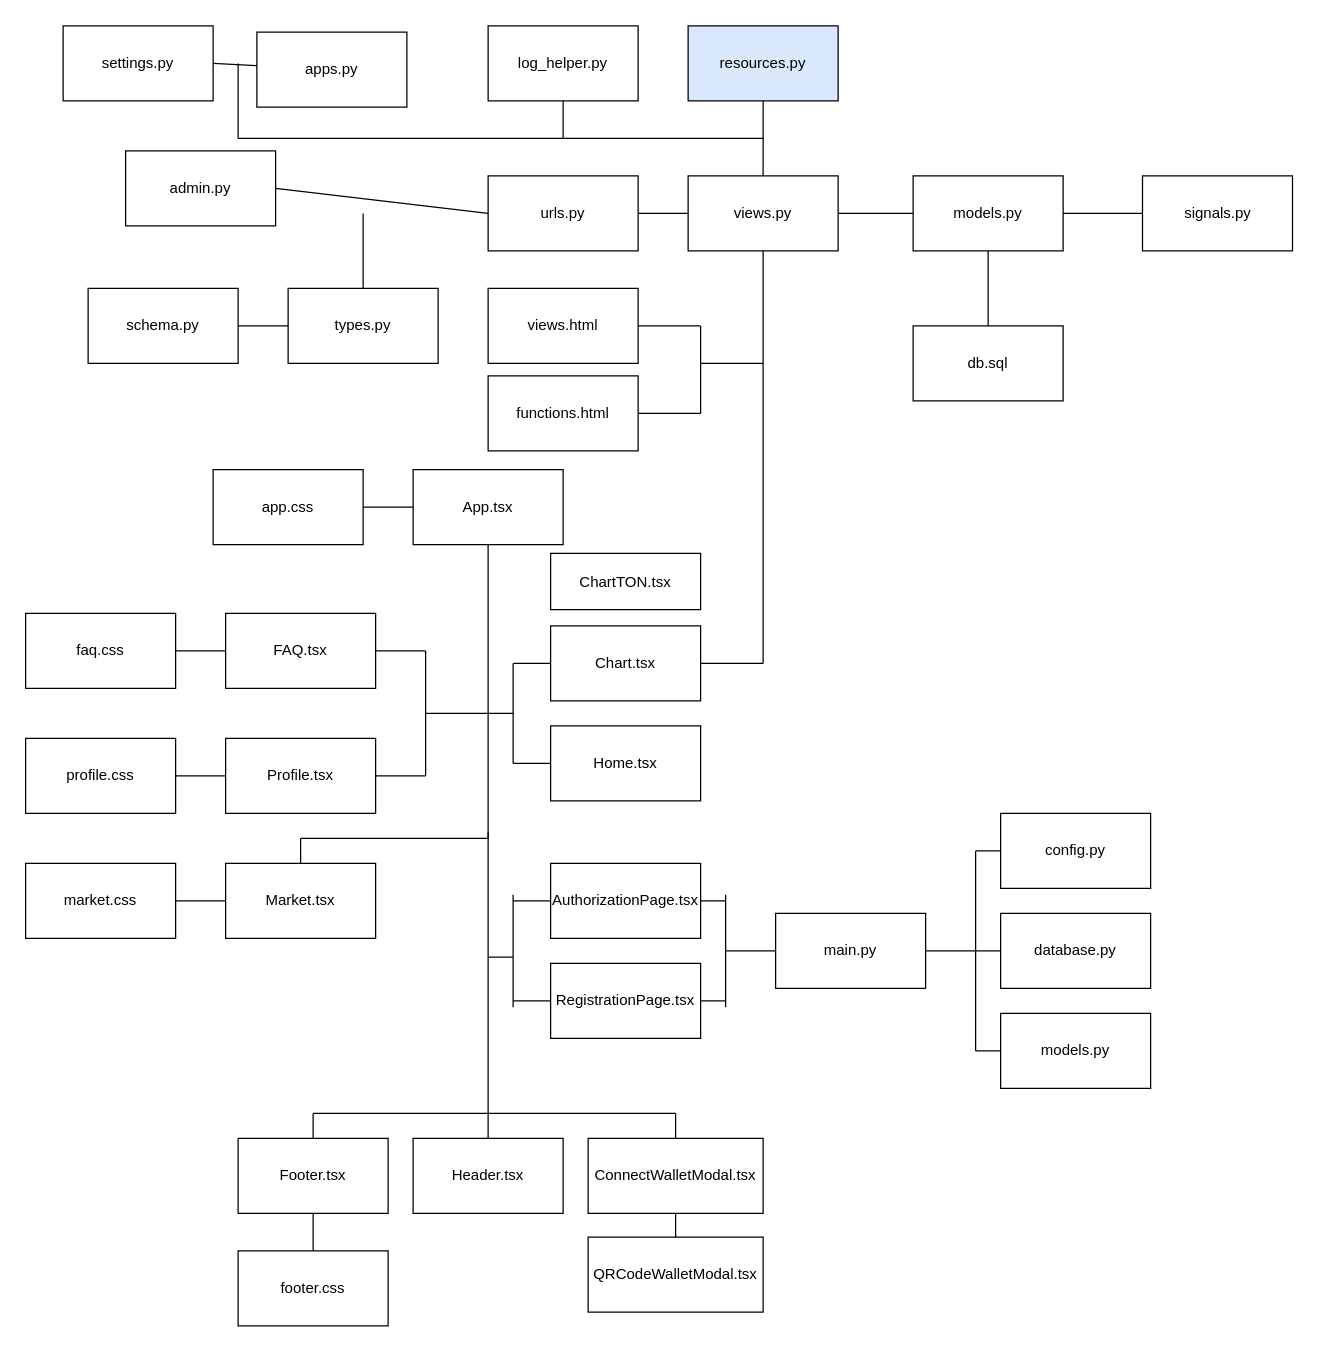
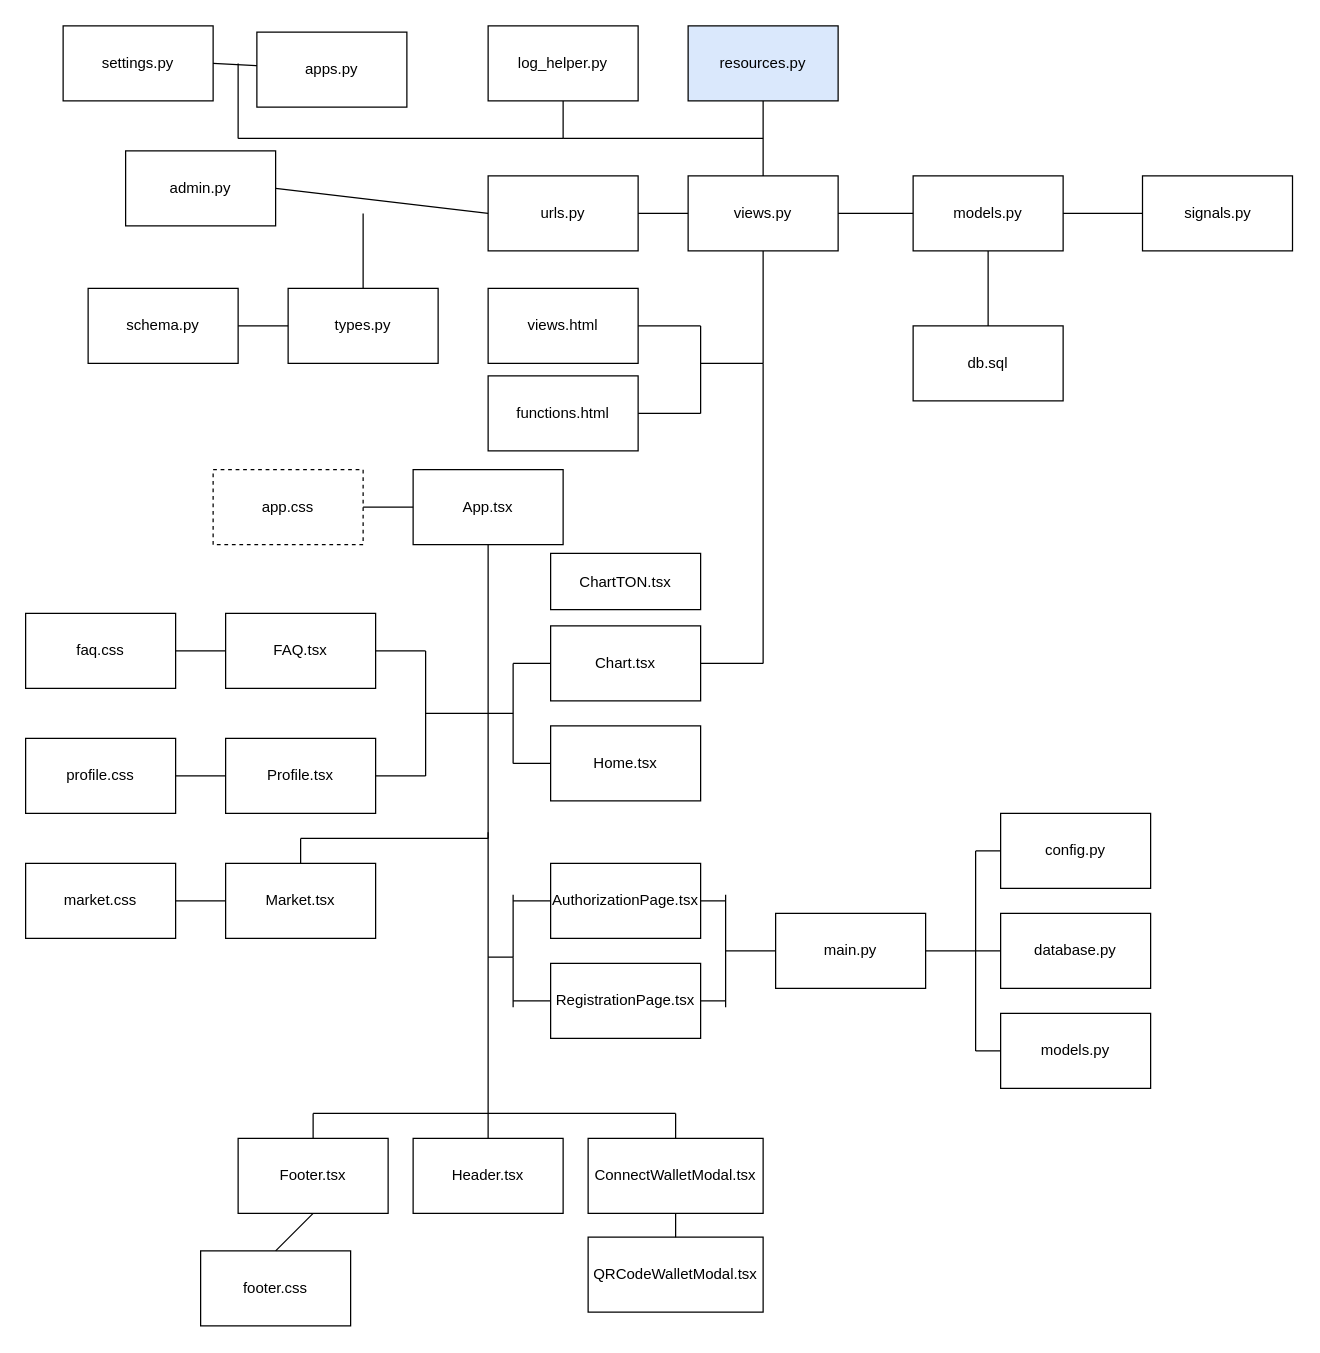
node "app.css": style solid -> dashed
node "footer.css": moved (313, 1288) -> (276, 1288)
